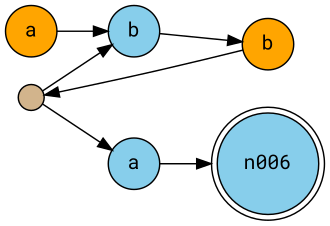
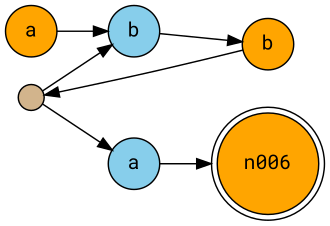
node "n006": fillcolor skyblue -> orange
